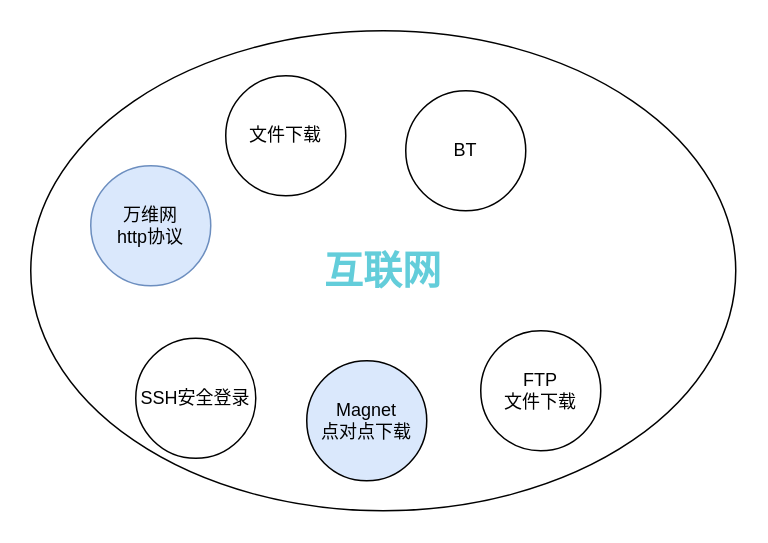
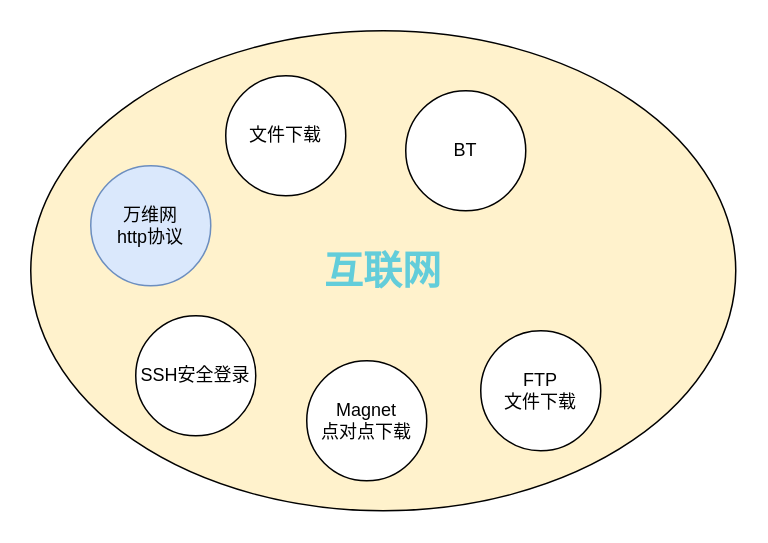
node "互联网": fillcolor #ffffff -> #fff2cc
node "SSH安全登录": moved (196, 398) -> (196, 376)
node "Magnet 点对点下载": fillcolor #dae8fc -> #ffffff
